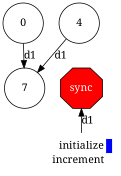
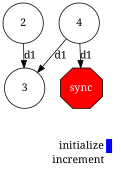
node "0": label "0" -> "2"
node "7": label "7" -> "3"
edge "initialize" -> "sync": now "4" -> "sync"
